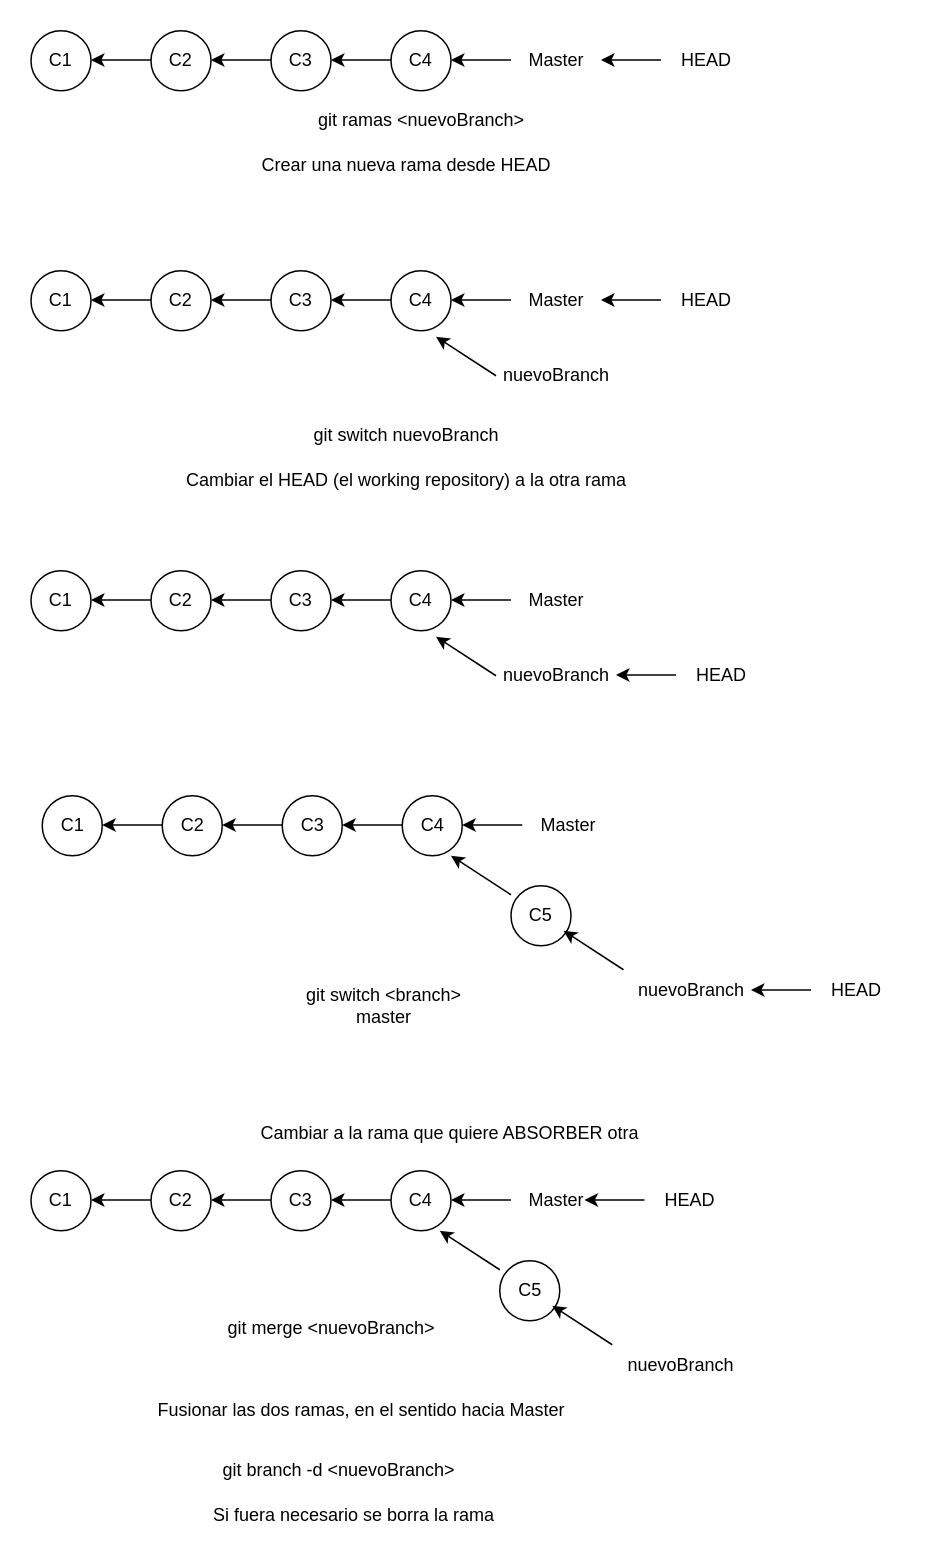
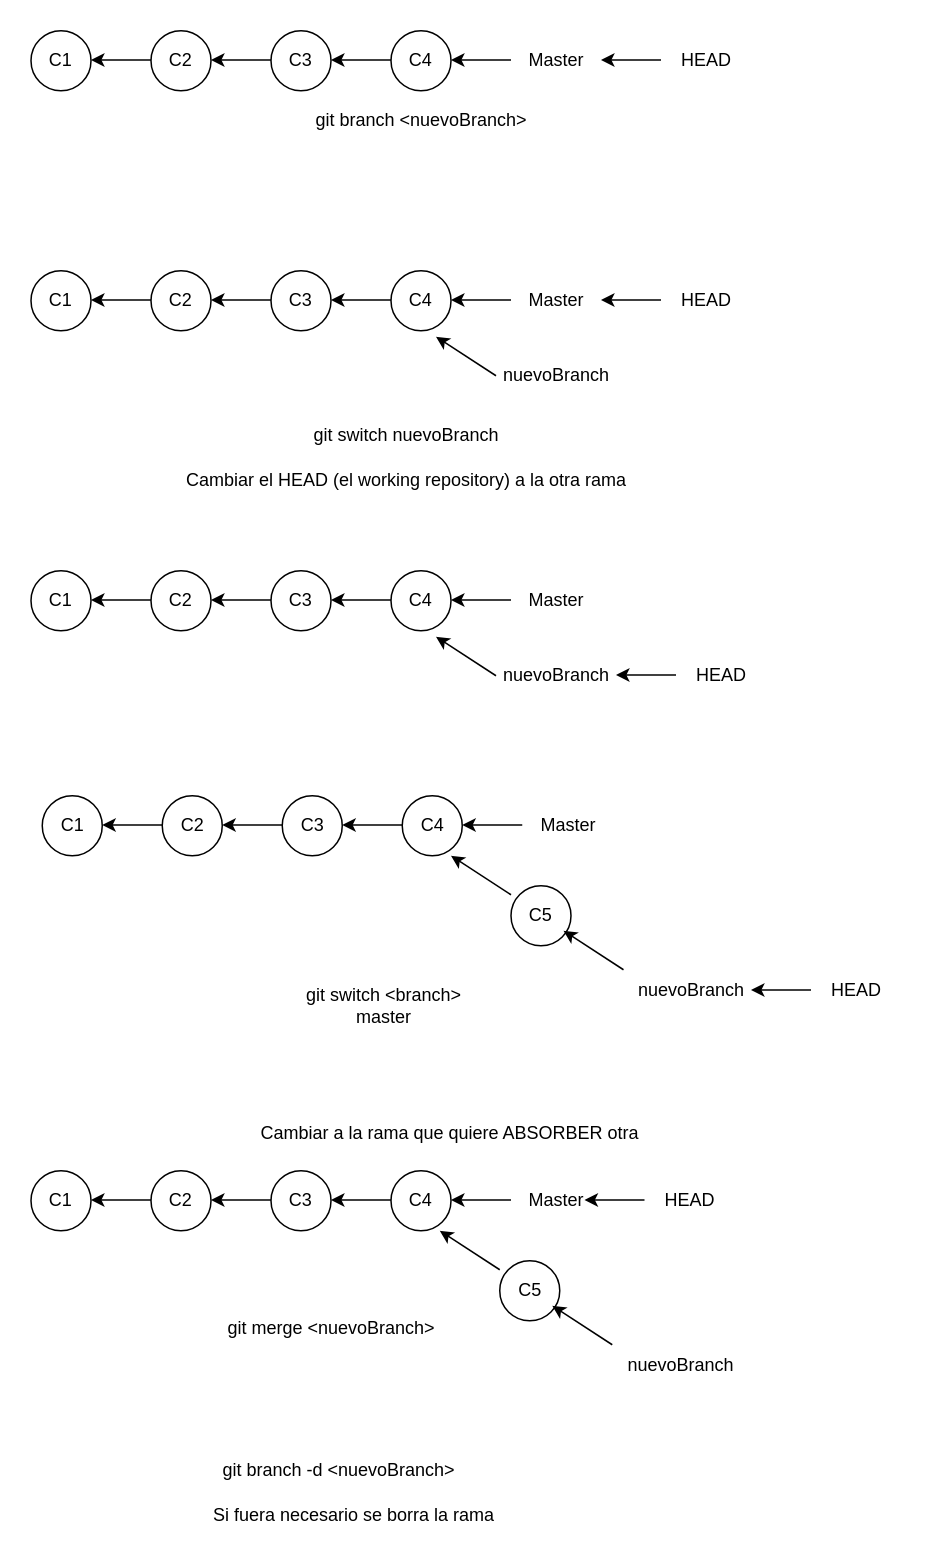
node "git ramas <nuevoBranch>": label "git ramas <nuevoBranch>" -> "git branch <nuevoBranch>"
node "Crear una nueva rama desde HEAD": removed
node "Fusionar las dos ramas, en el sentido hacia Master": removed
